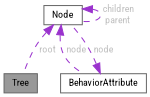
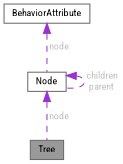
edge "Tree" -> "Node": label " root" -> " node"
edge "BehaviorAttribute" -> "Node": removed, label "node"
